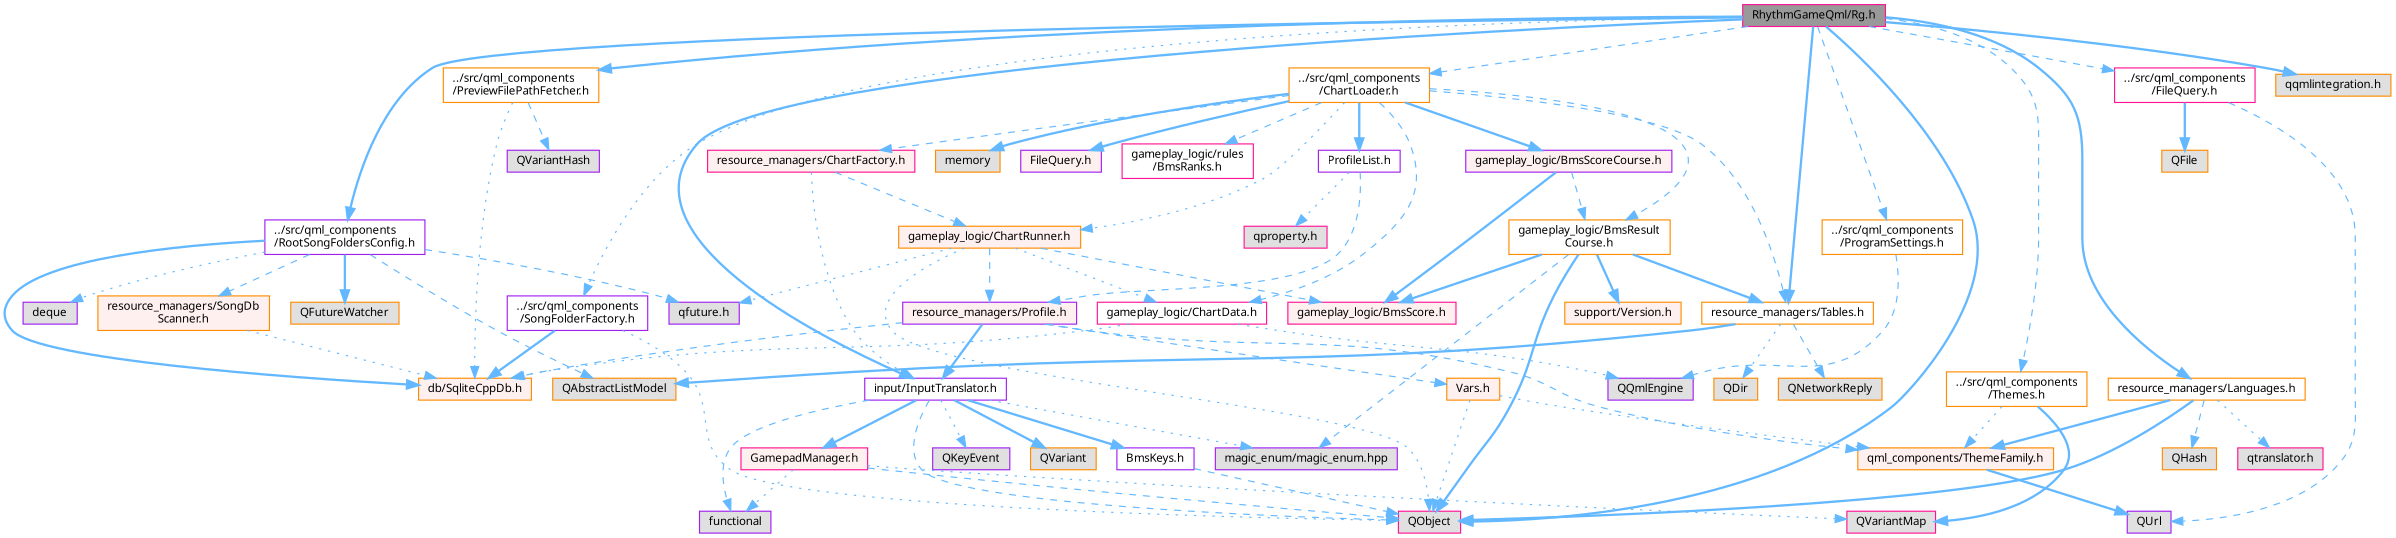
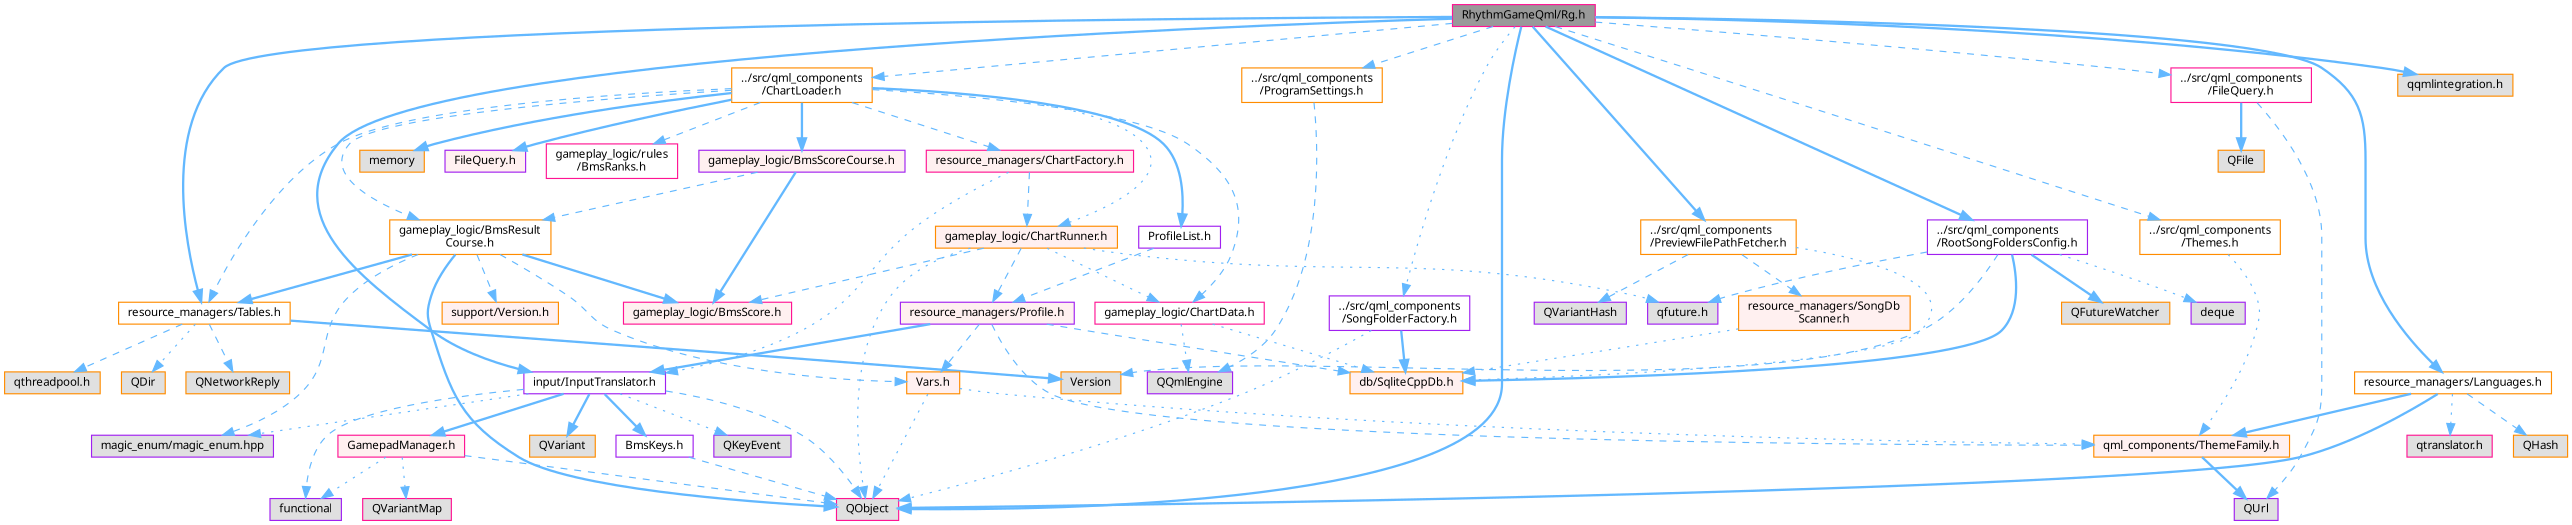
node "qproperty.h": removed
edge "../src/qml_components /RootSongFoldersConfig.h" -> "resource_managers/SongDb Scanner.h": now "../src/qml_components /PreviewFilePathFetcher.h" -> "resource_managers/SongDb Scanner.h"
edge "gameplay_logic/BmsResult Course.h" -> "support/Version.h": style bold -> dashed
edge "gameplay_logic/BmsResult Course.h" -> "Vars.h": added
node "qthreadpool.h": added
node "QAbstractListModel": label "QAbstractListModel" -> "Version"
edge "../src/qml_components /Themes.h" -> "QVariantMap": removed
